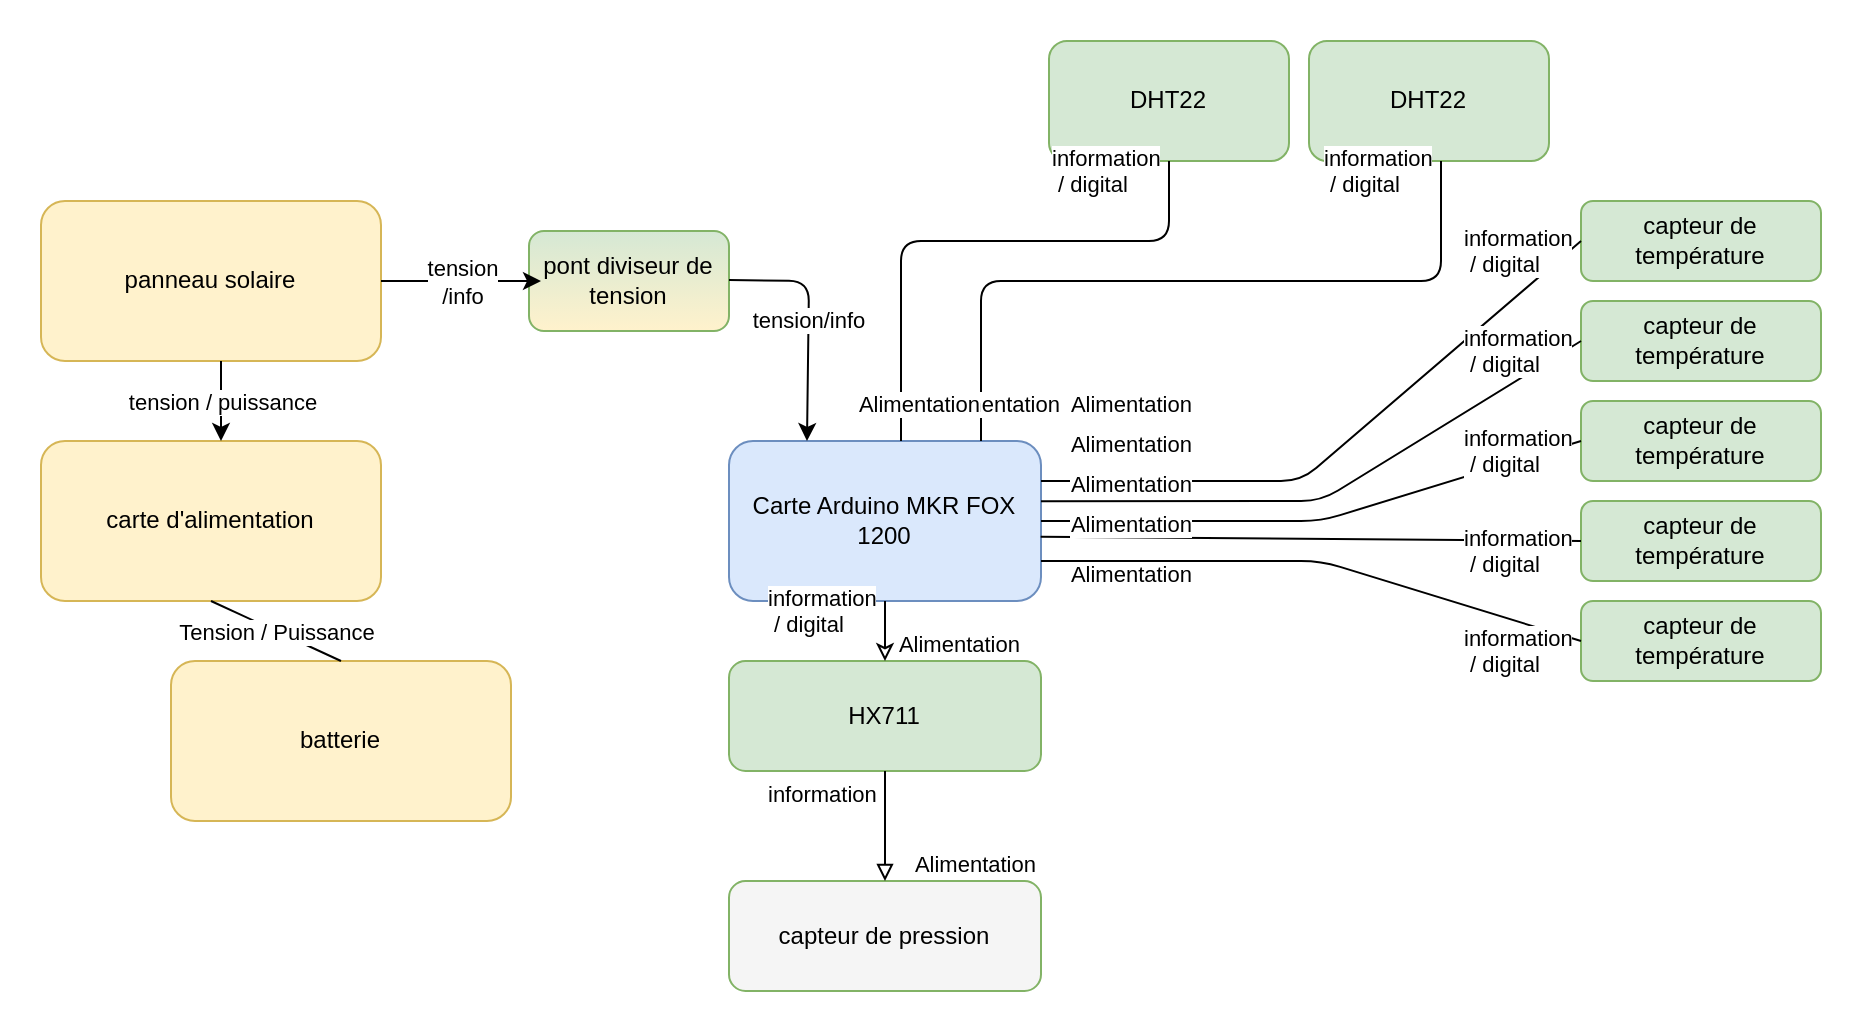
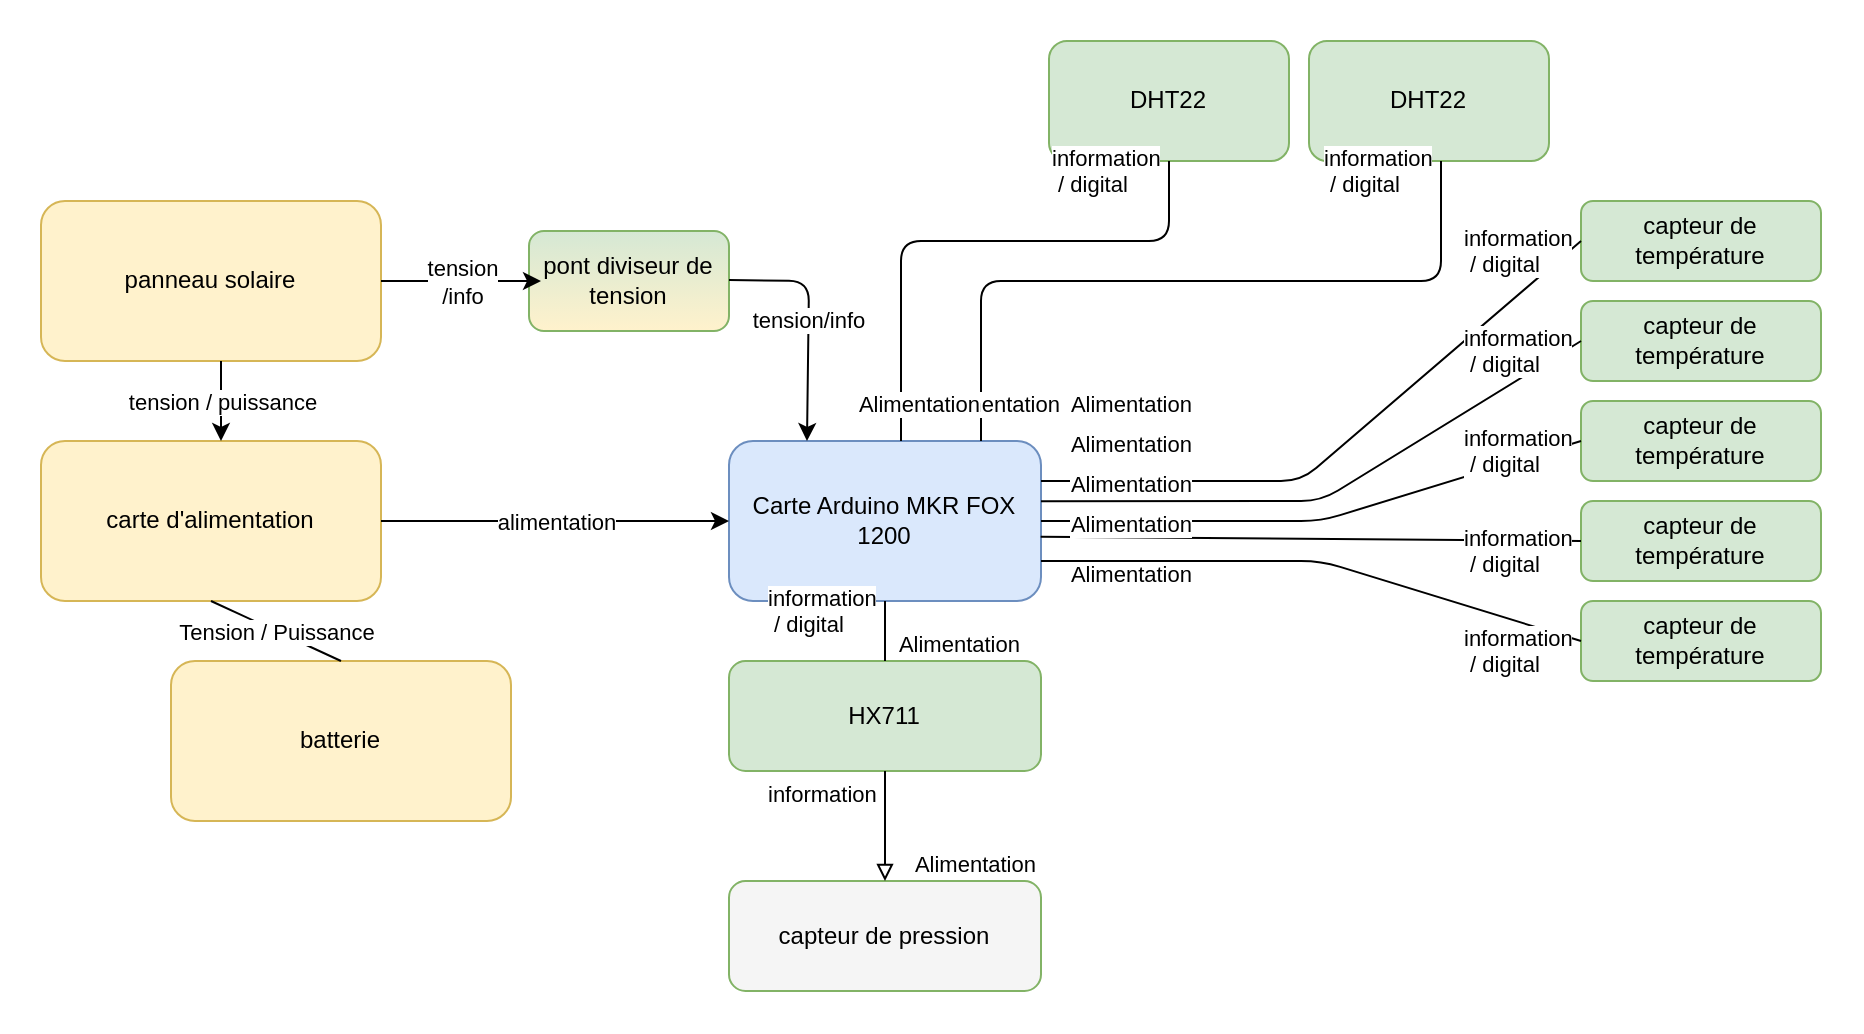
edge "carte d'alimentation" -> "Carte Arduino MKR FOX 1200": added, label "alimentation"
edge "Carte Arduino MKR FOX 1200" -> "HX711": arrowhead classic -> none
